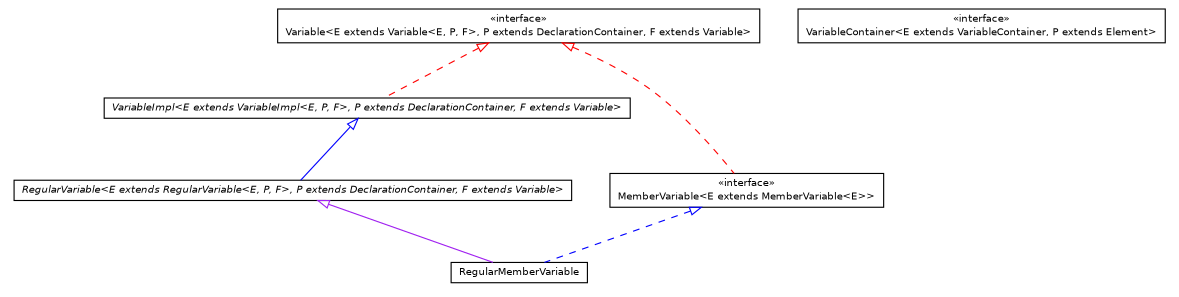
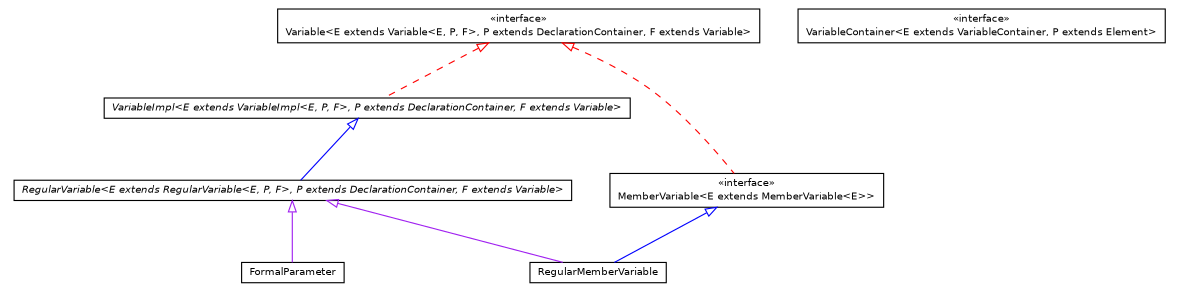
edge "RegularMemberVariable" -> "MemberVariable<E extends MemberVariable<E>>": style dashed -> solid
node "FormalParameter": added
